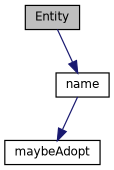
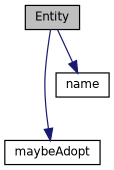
edge "name" -> "maybeAdopt": now "Entity" -> "maybeAdopt"
